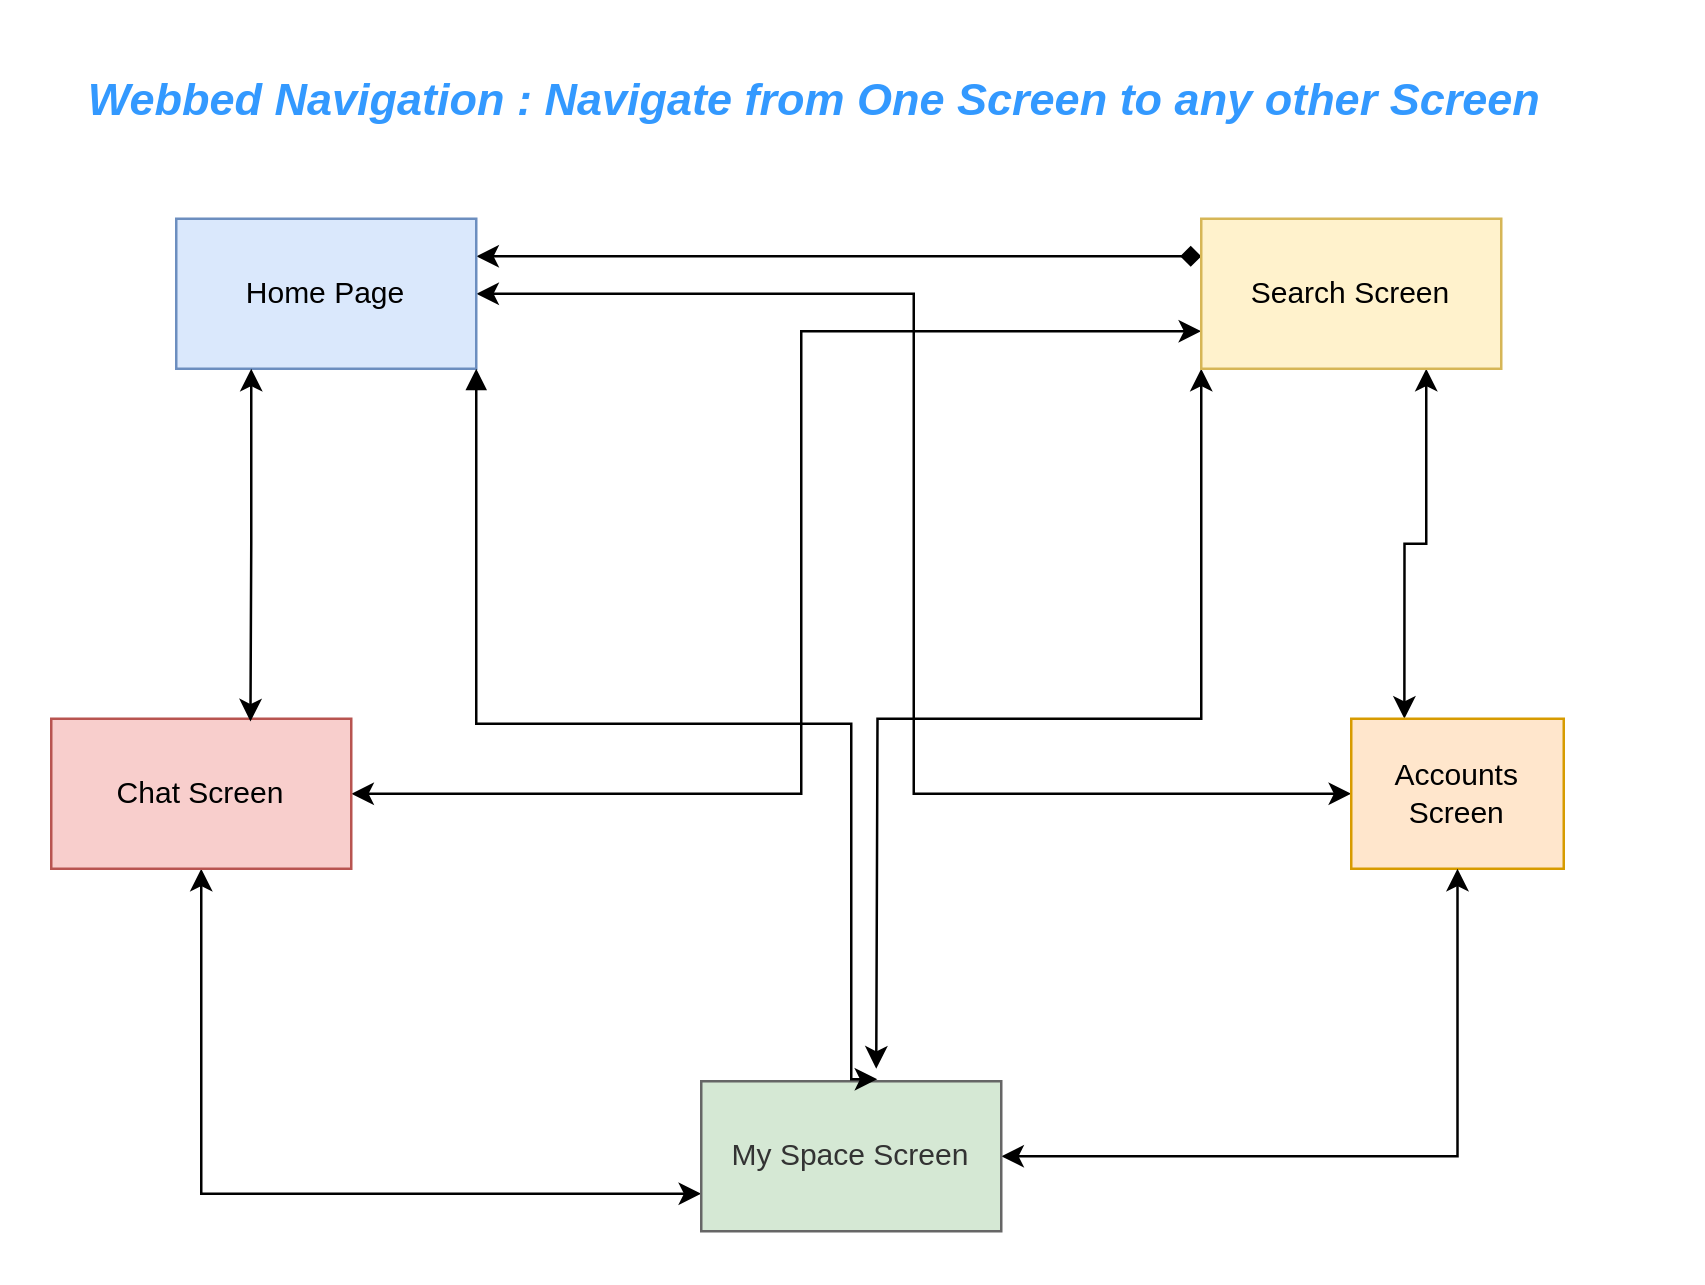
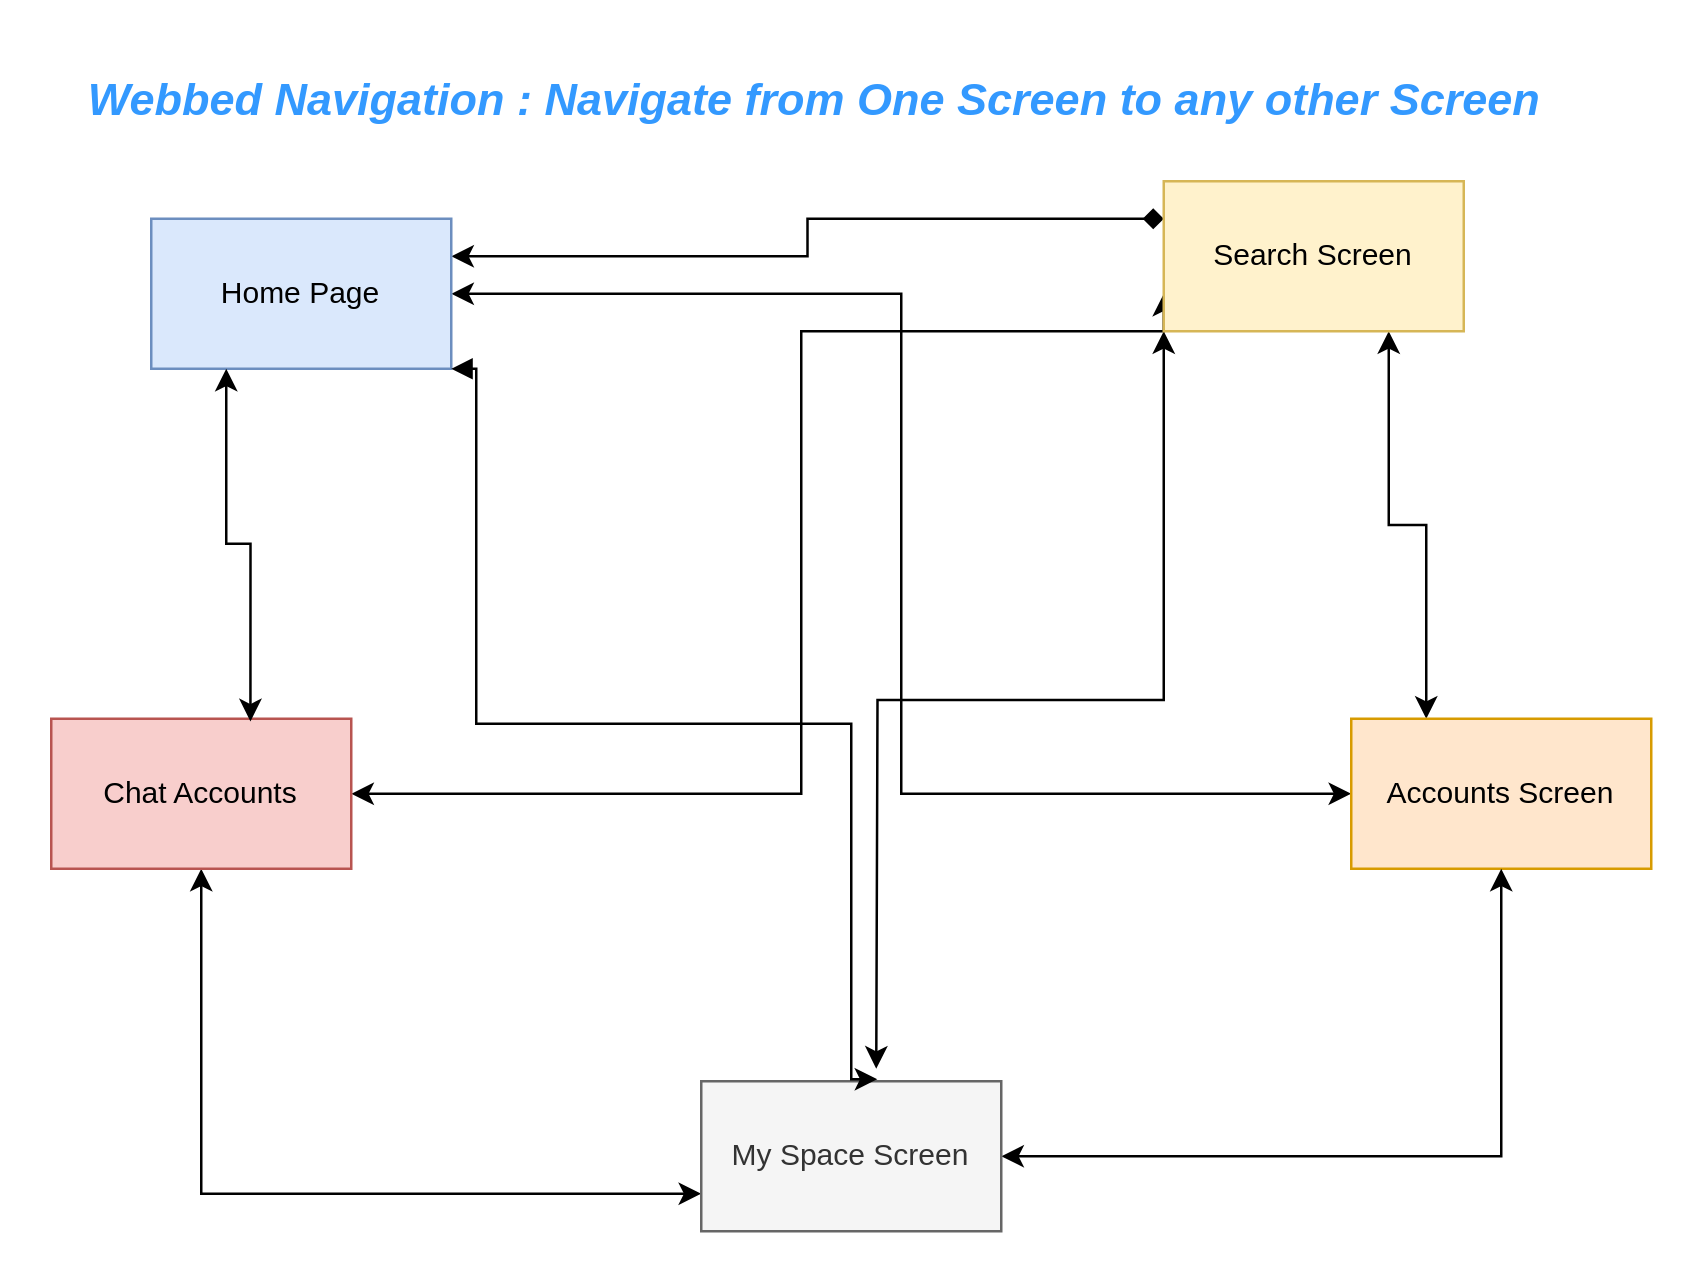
node "Home Page": moved (326, 294) -> (301, 294)
node "Search Screen": moved (1351, 294) -> (1314, 256)
node "Chat Screen": label "Chat Screen" -> "Chat Accounts"
node "Accounts Screen": size 213x150 -> 300x150
node "My Space Screen": fillcolor #d5e8d4 -> #f5f5f5
